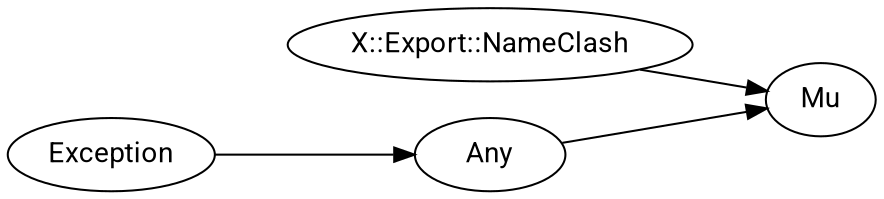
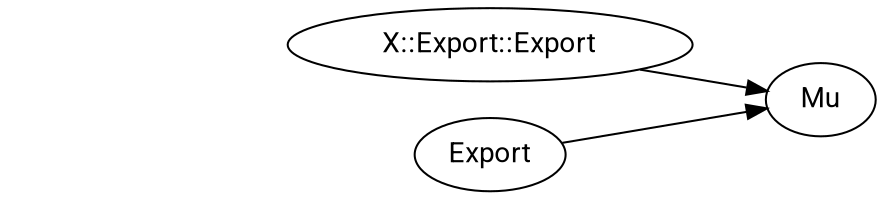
node "X::Export::NameClash": label "X::Export::NameClash" -> "X::Export::Export"
node "Exception": removed
node "Any": label "Any" -> "Export"
